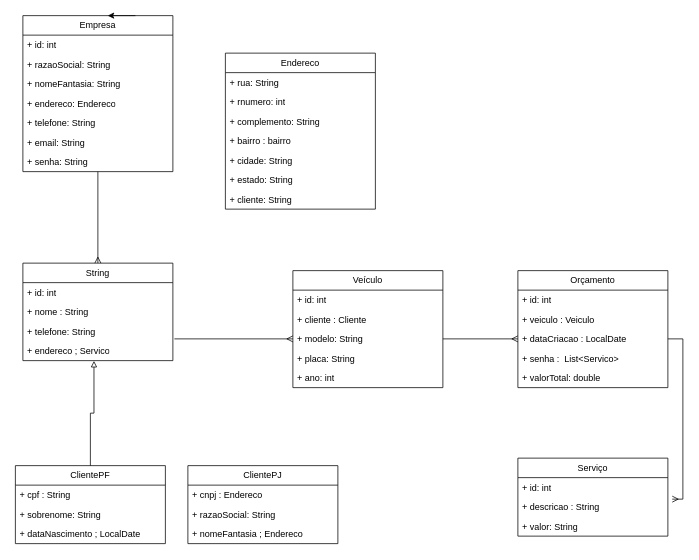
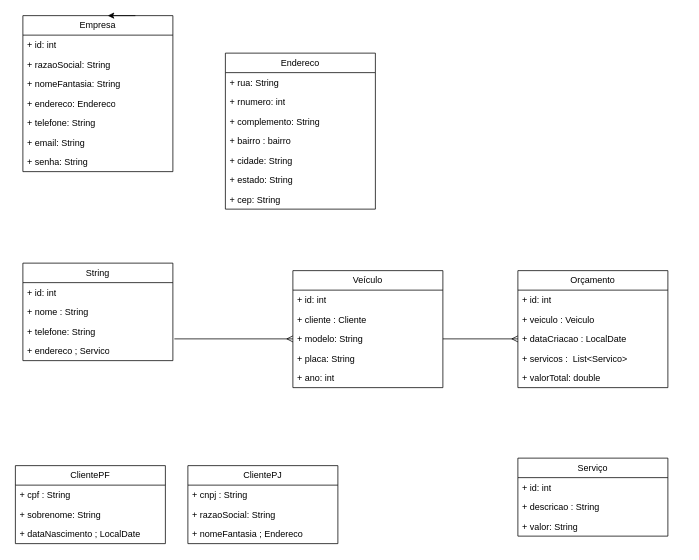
node "+ cliente: String": label "+ cliente: String" -> "+ cep: String"
edge "Empresa" -> "String": removed
node "+ senha : List<Servico>": label "+ senha : List<Servico>" -> "+ servicos : List<Servico>"
edge "ClientePF" -> "+ endereco ; Servico": removed
edge "+ dataCriacao : LocalDate" -> "+ descricao : String": removed
node "+ cnpj : Endereco": label "+ cnpj : Endereco" -> "+ cnpj : String"
